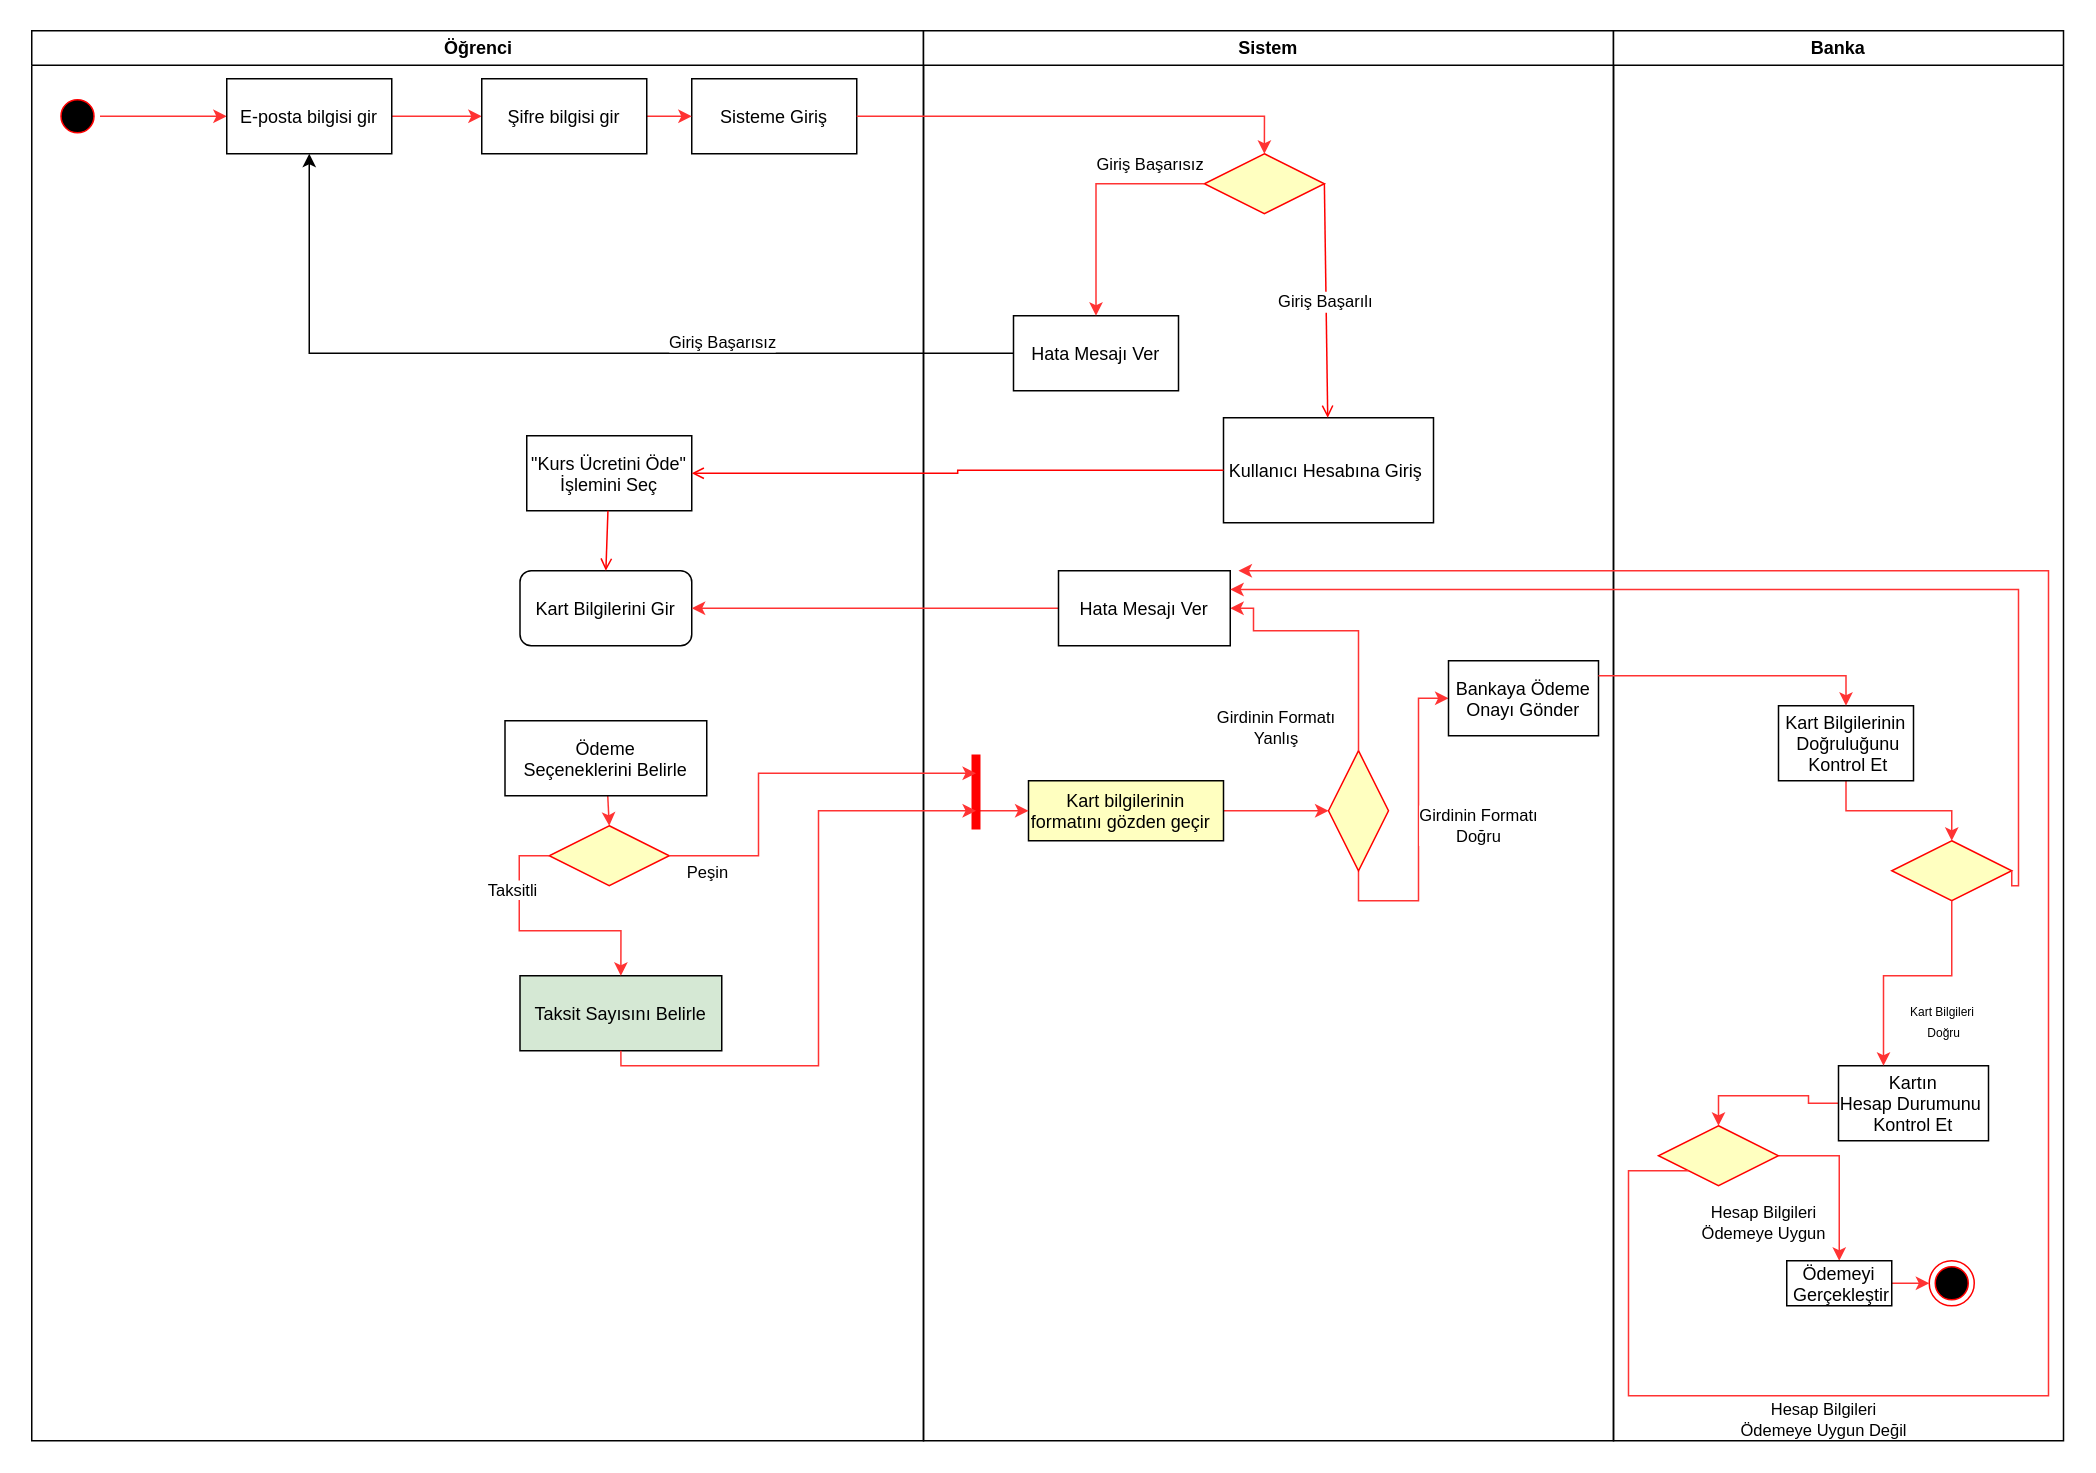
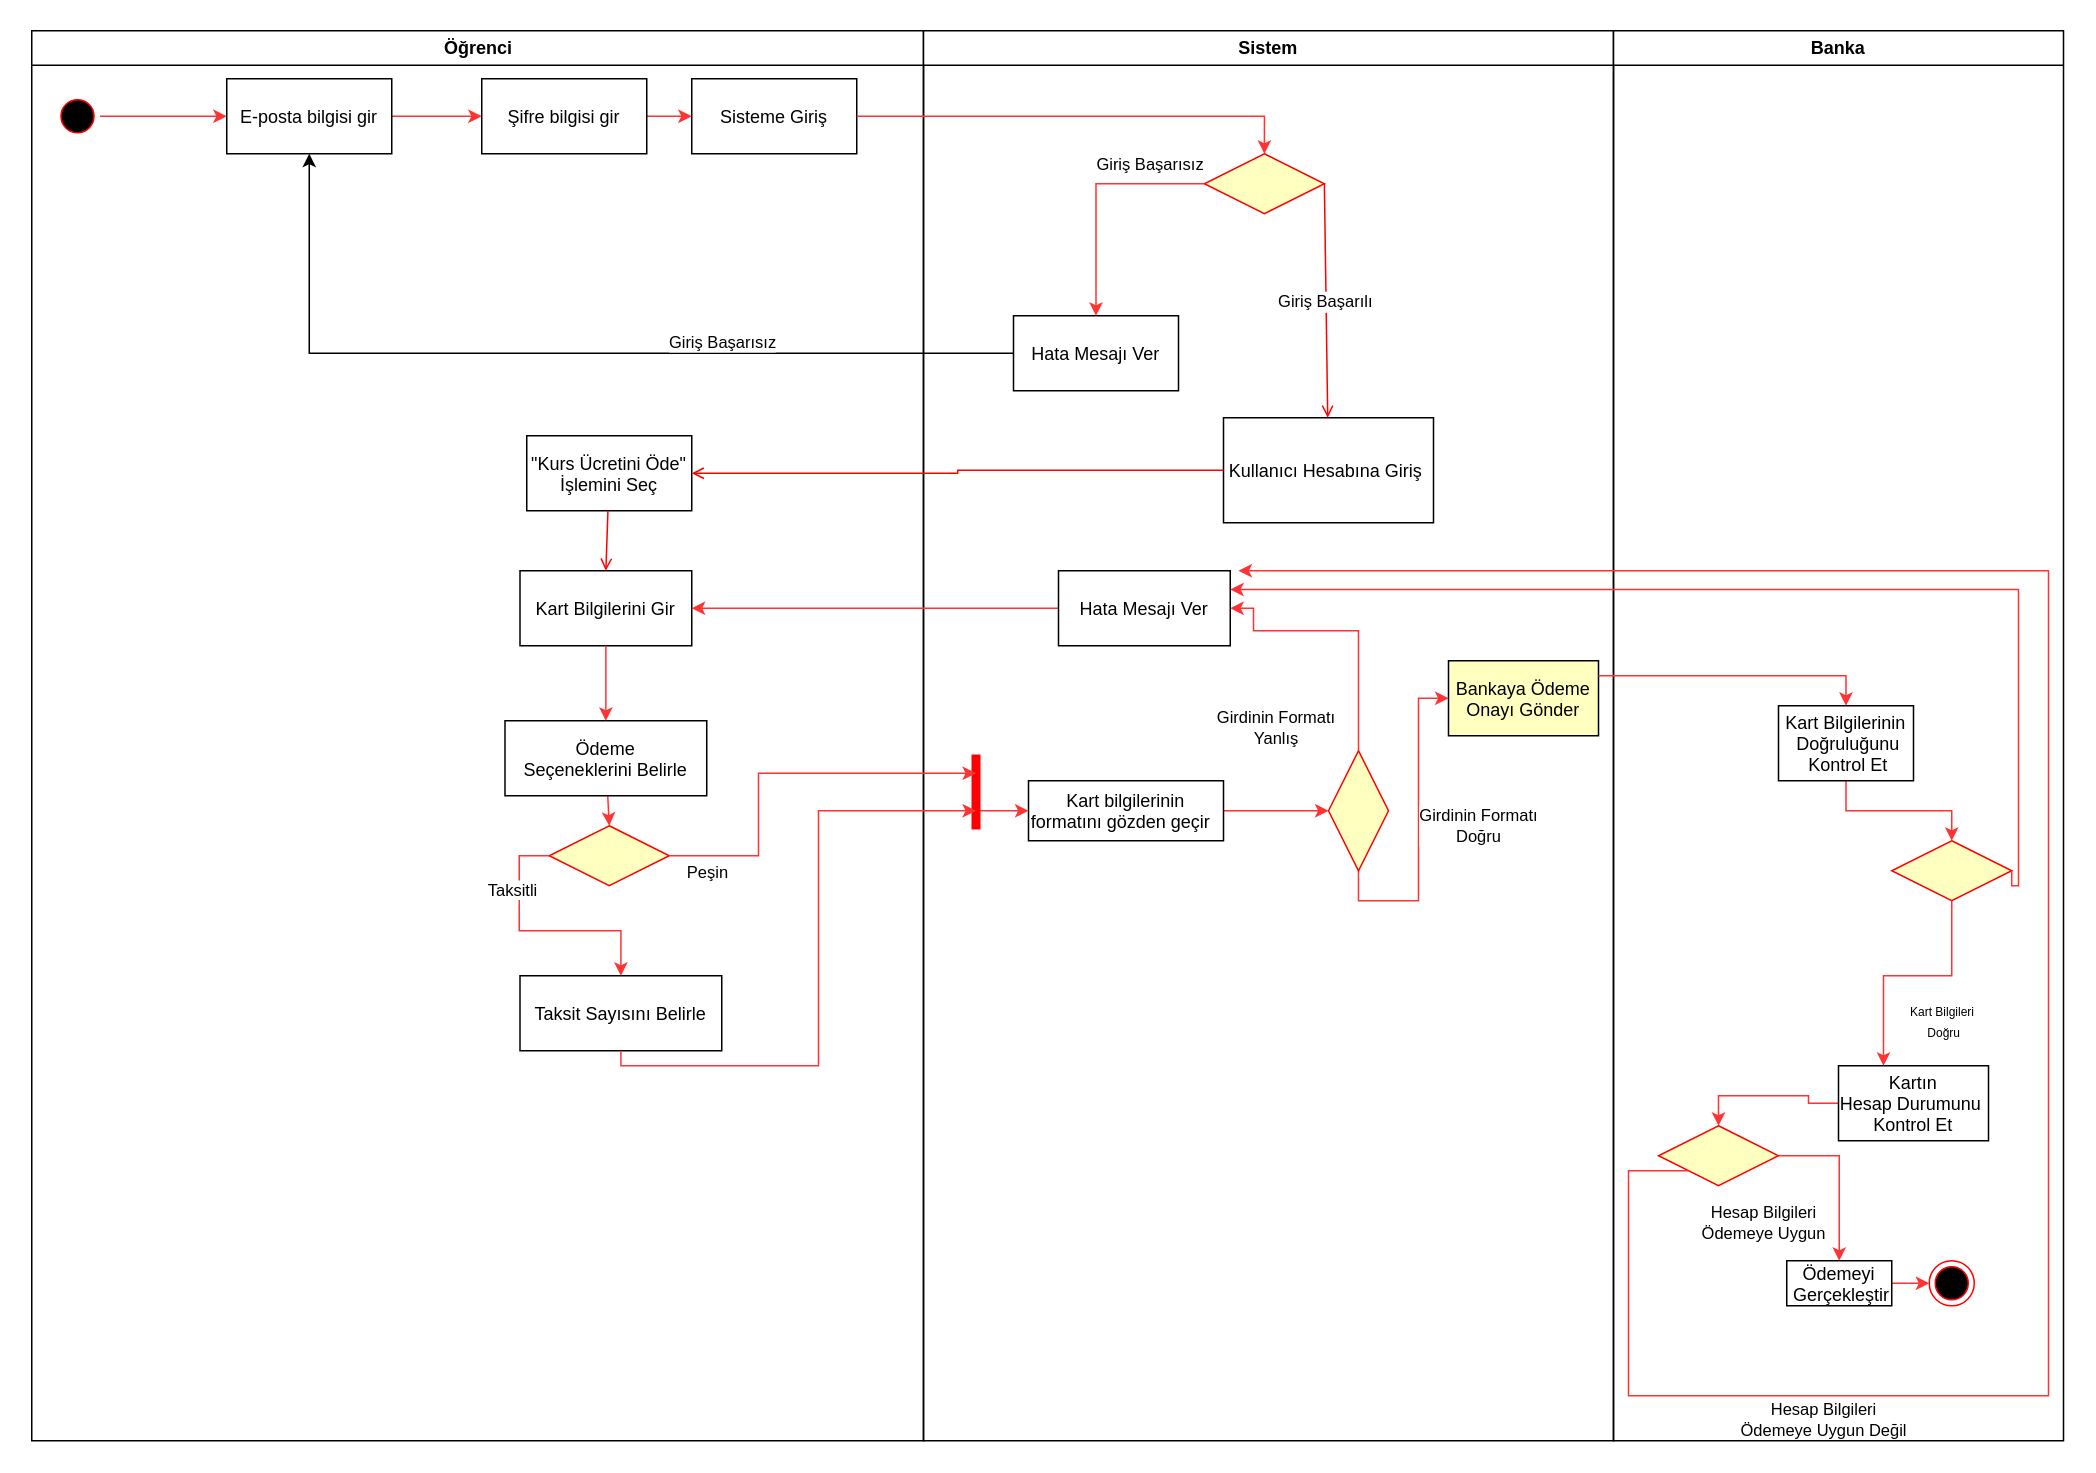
node "Kart Bilgilerini Gir": shape rounded rectangle -> rectangle
edge "Kart Bilgilerini Gir" -> "Ödeme Seçeneklerini Belirle": added
node "Bankaya Ödeme Onayı Gönder": fillcolor #ffffff -> #ffffc0
node "Kart bilgilerinin formatını gözden geçir": fillcolor #ffffc0 -> #ffffff
node "Taksit Sayısını Belirle": fillcolor #d5e8d4 -> #ffffff
